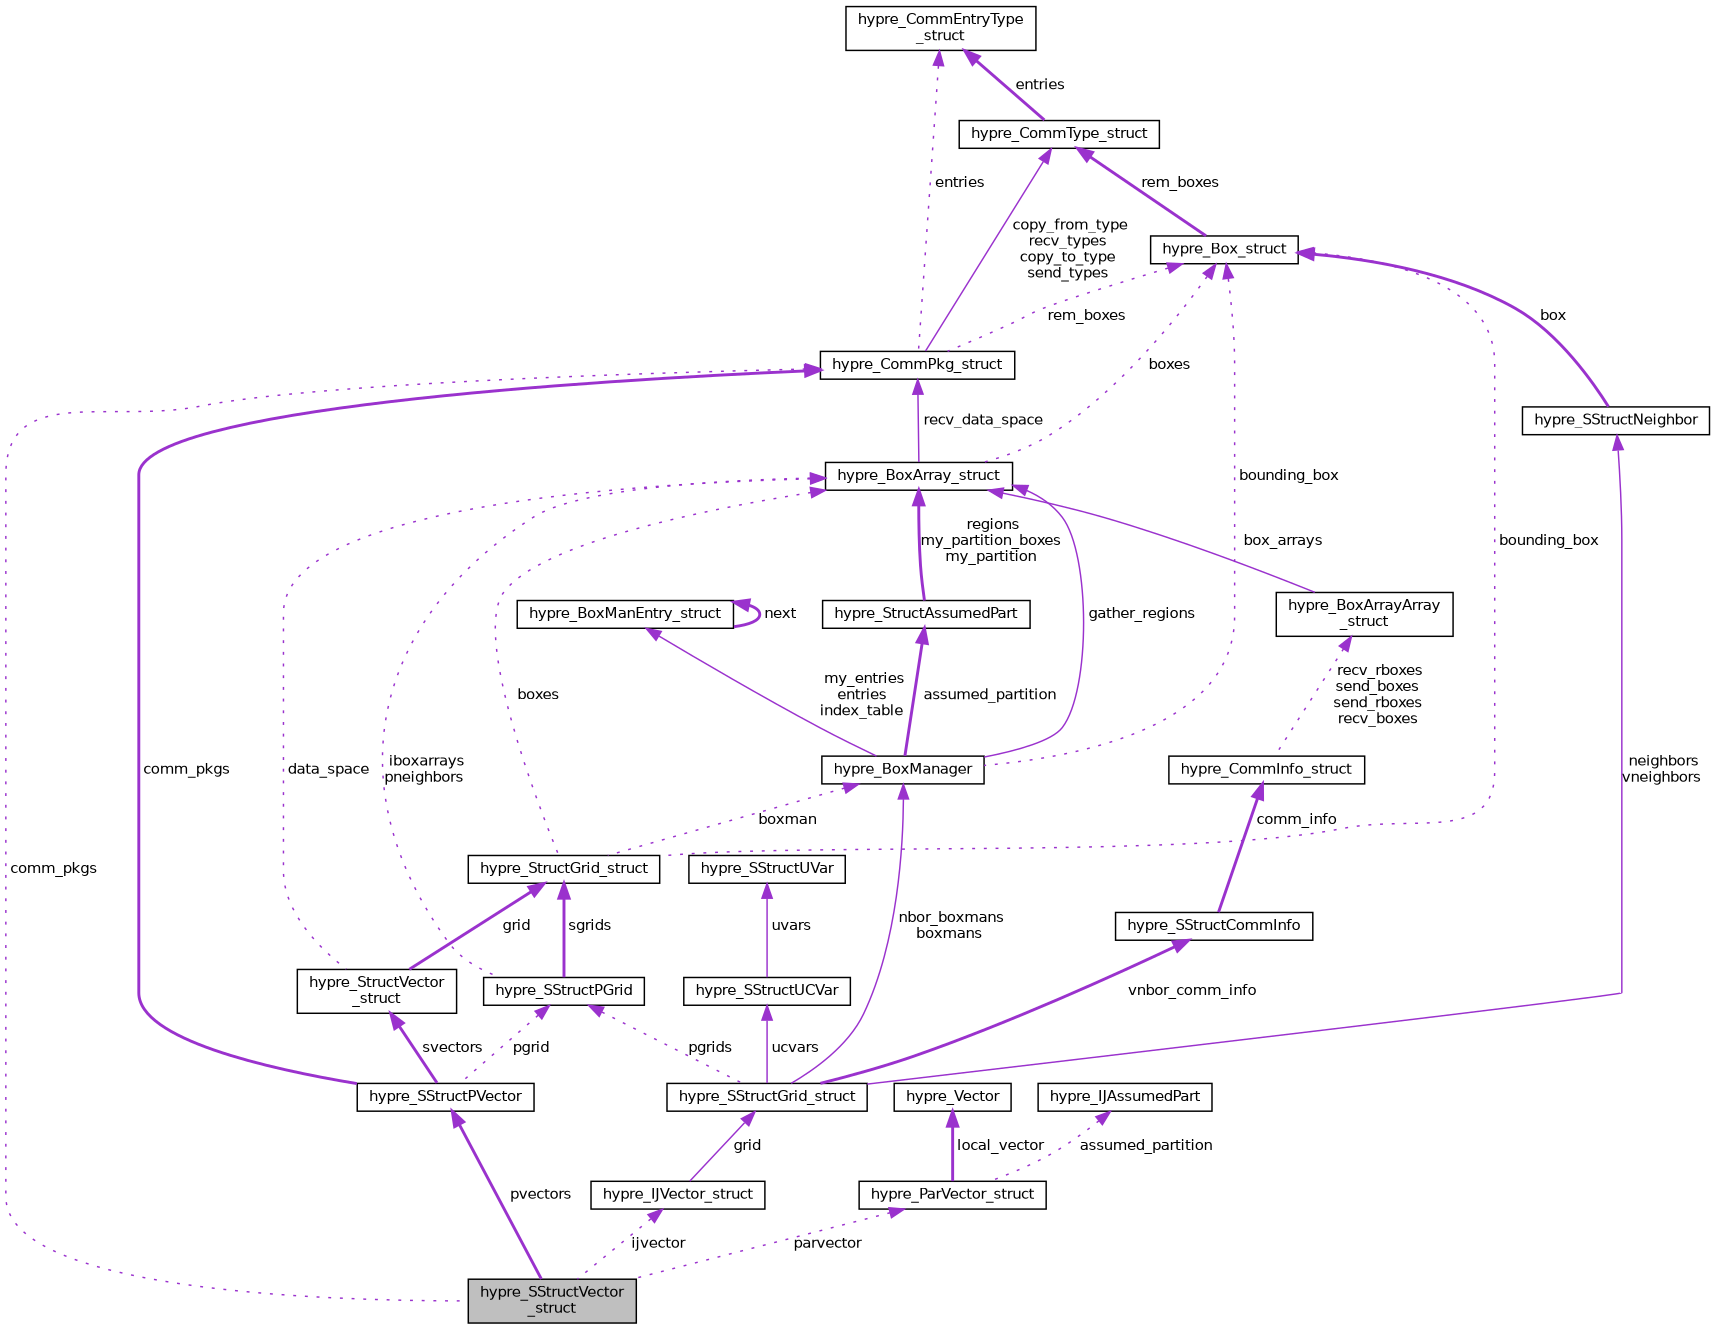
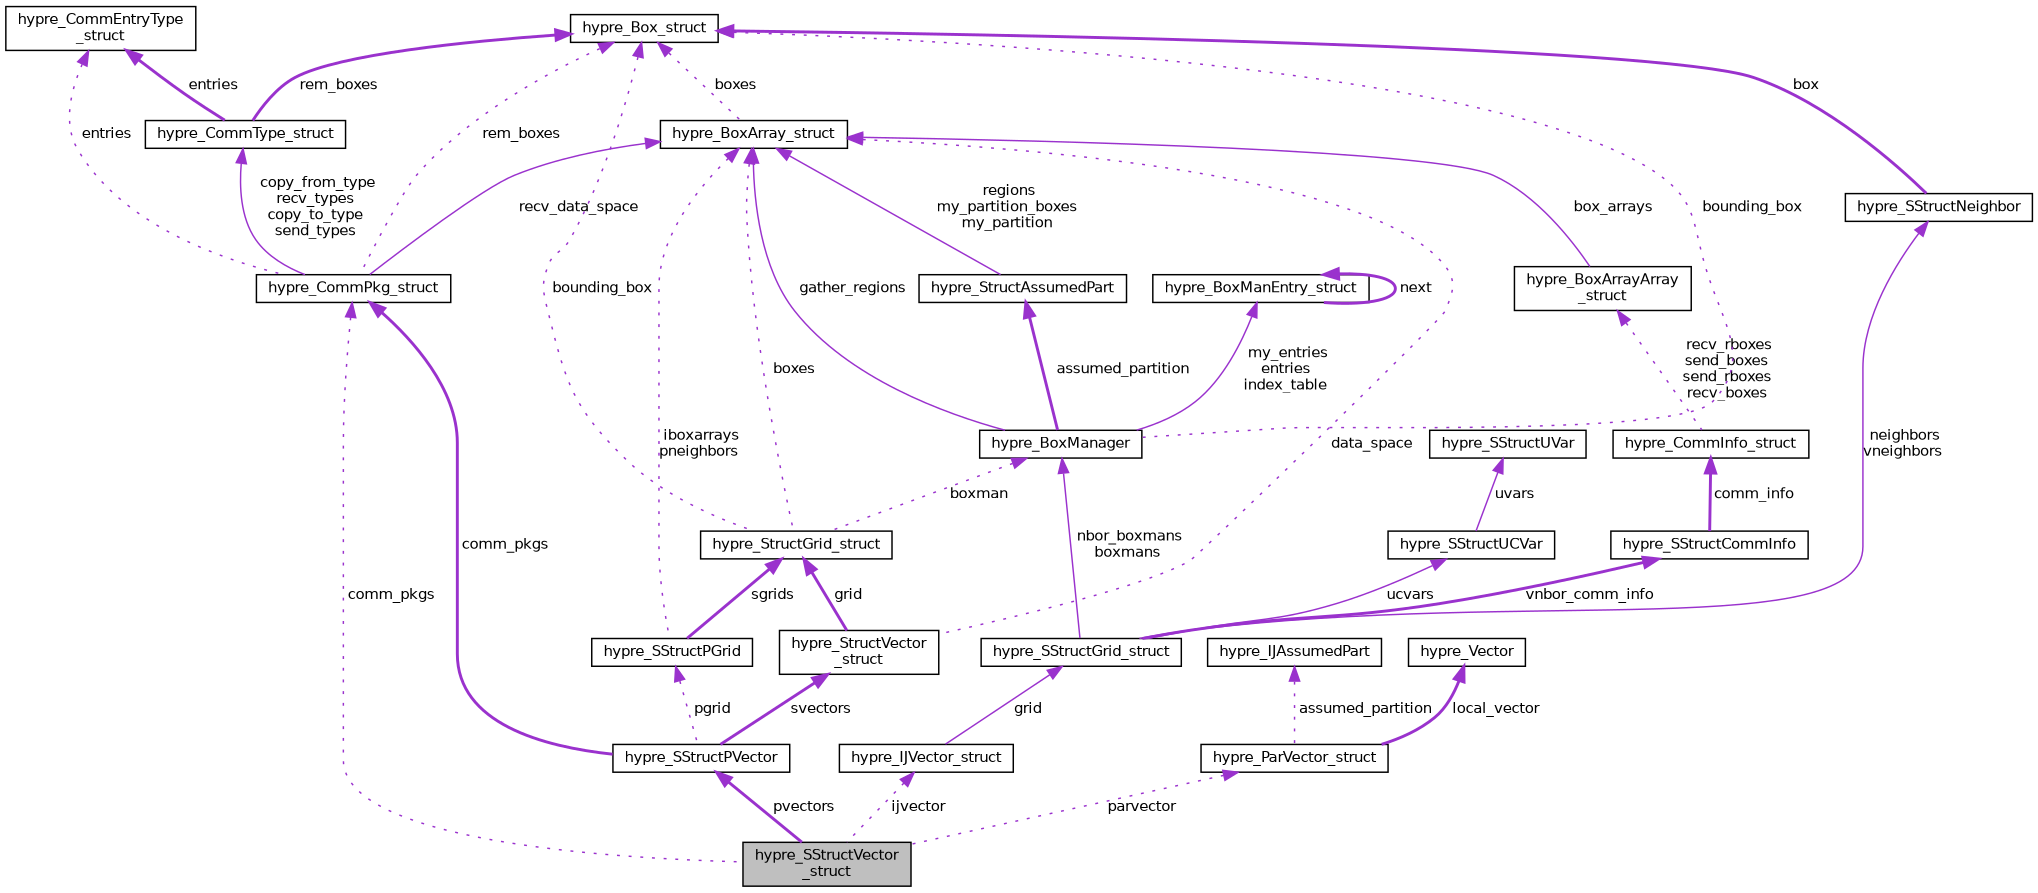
edge "hypre_Box_struct" -> "hypre_CommType_struct": reversed
edge "hypre_BoxArray_struct" -> "hypre_CommPkg_struct": reversed
edge "hypre_StructAssumedPart" -> "hypre_BoxArray_struct": style bold -> solid
edge "hypre_SStructGrid_struct" -> "hypre_SStructPGrid": removed, label "pgrids"
